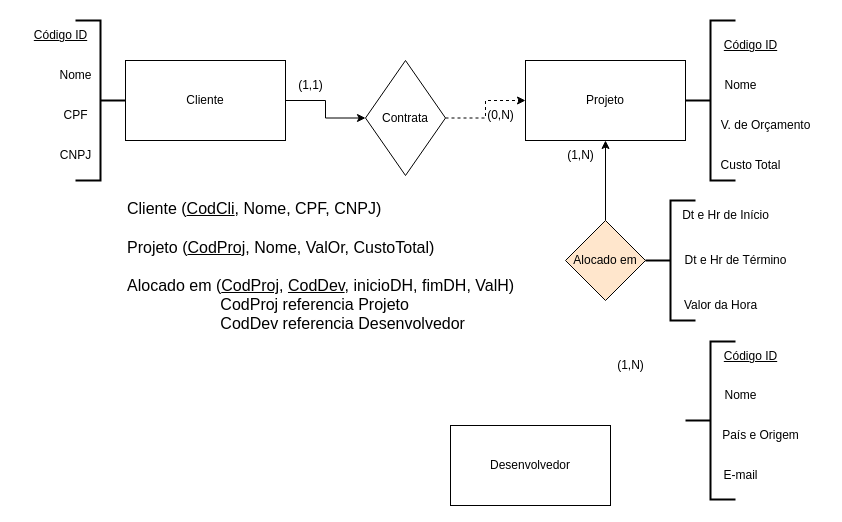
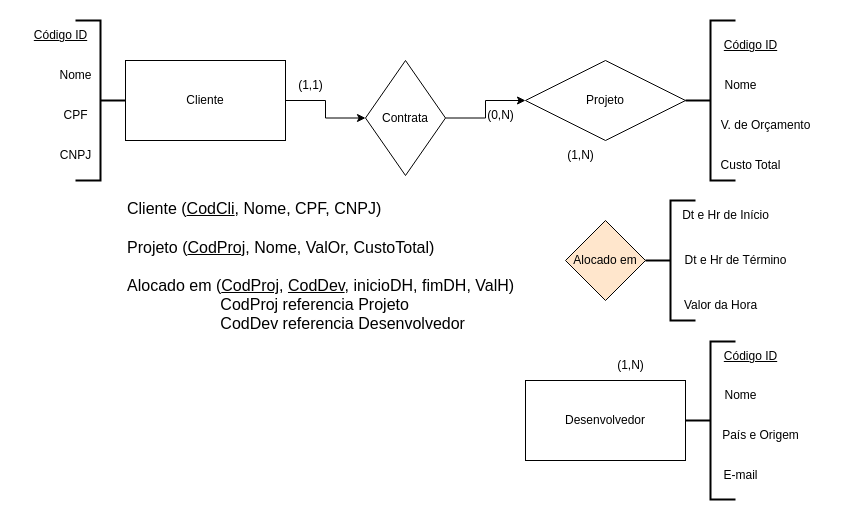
node "Projeto": shape rectangle -> diamond
edge "Contrata" -> "Projeto": style dashed -> solid
edge "Alocado em" -> "Projeto": removed
node "Desenvolvedor": moved (531, 466) -> (606, 421)
